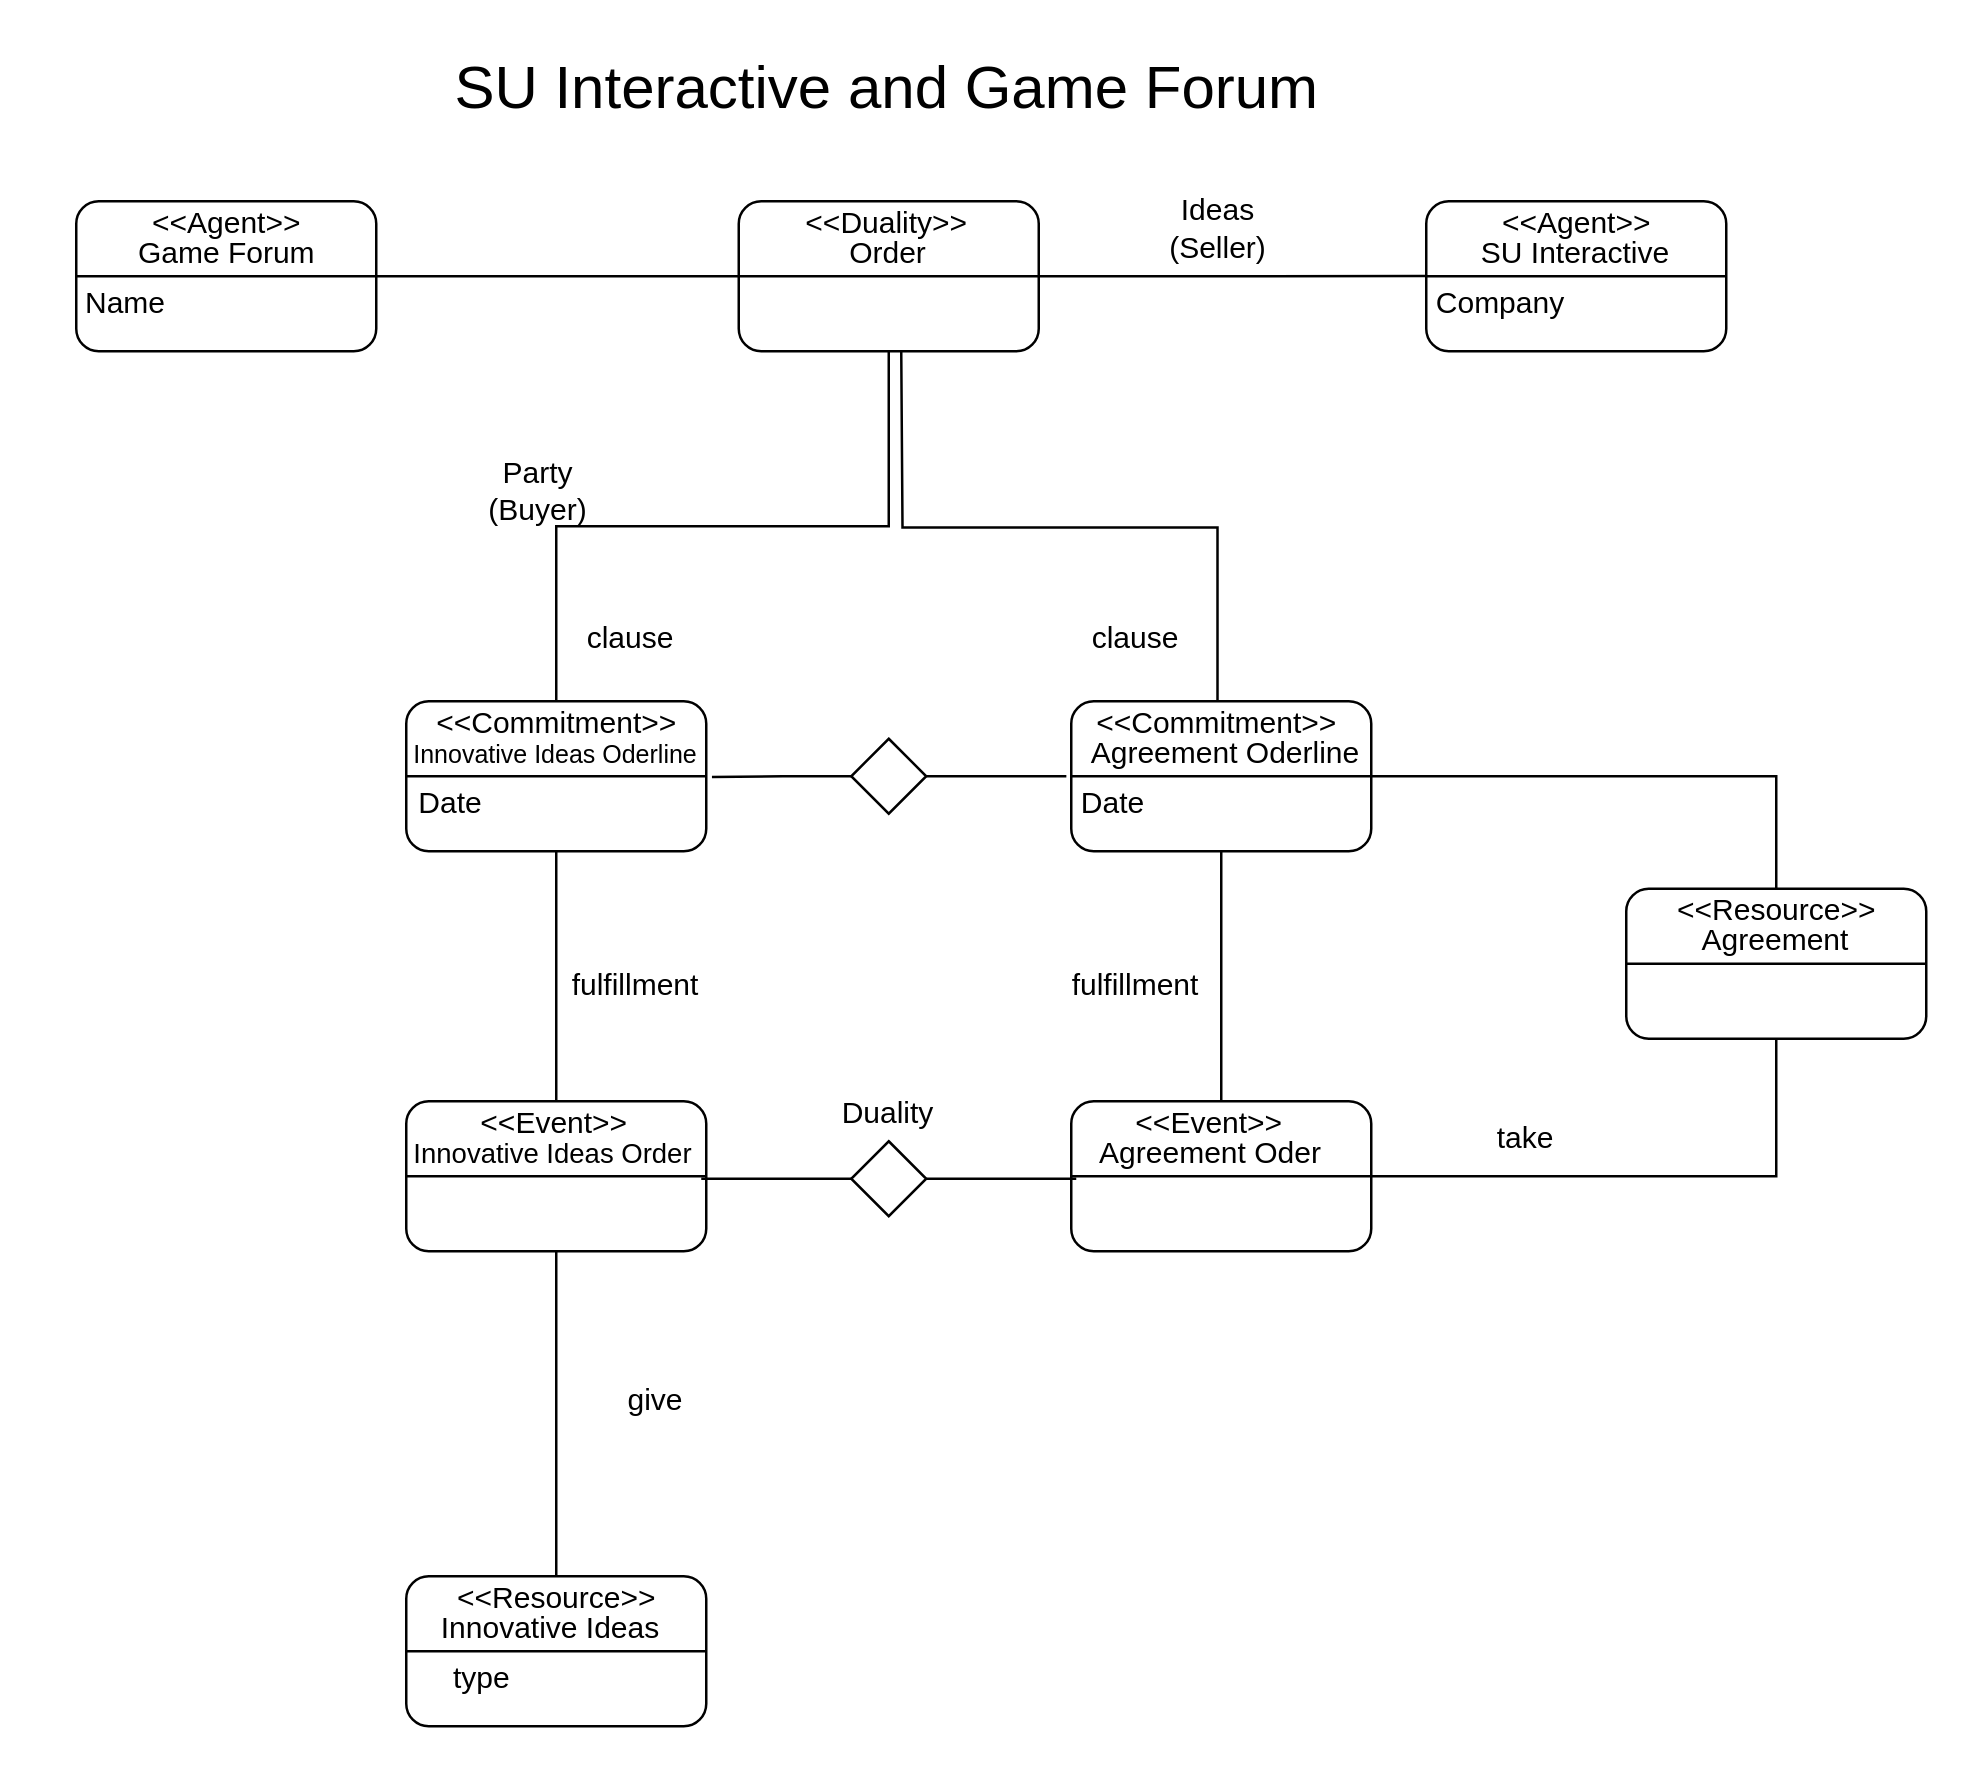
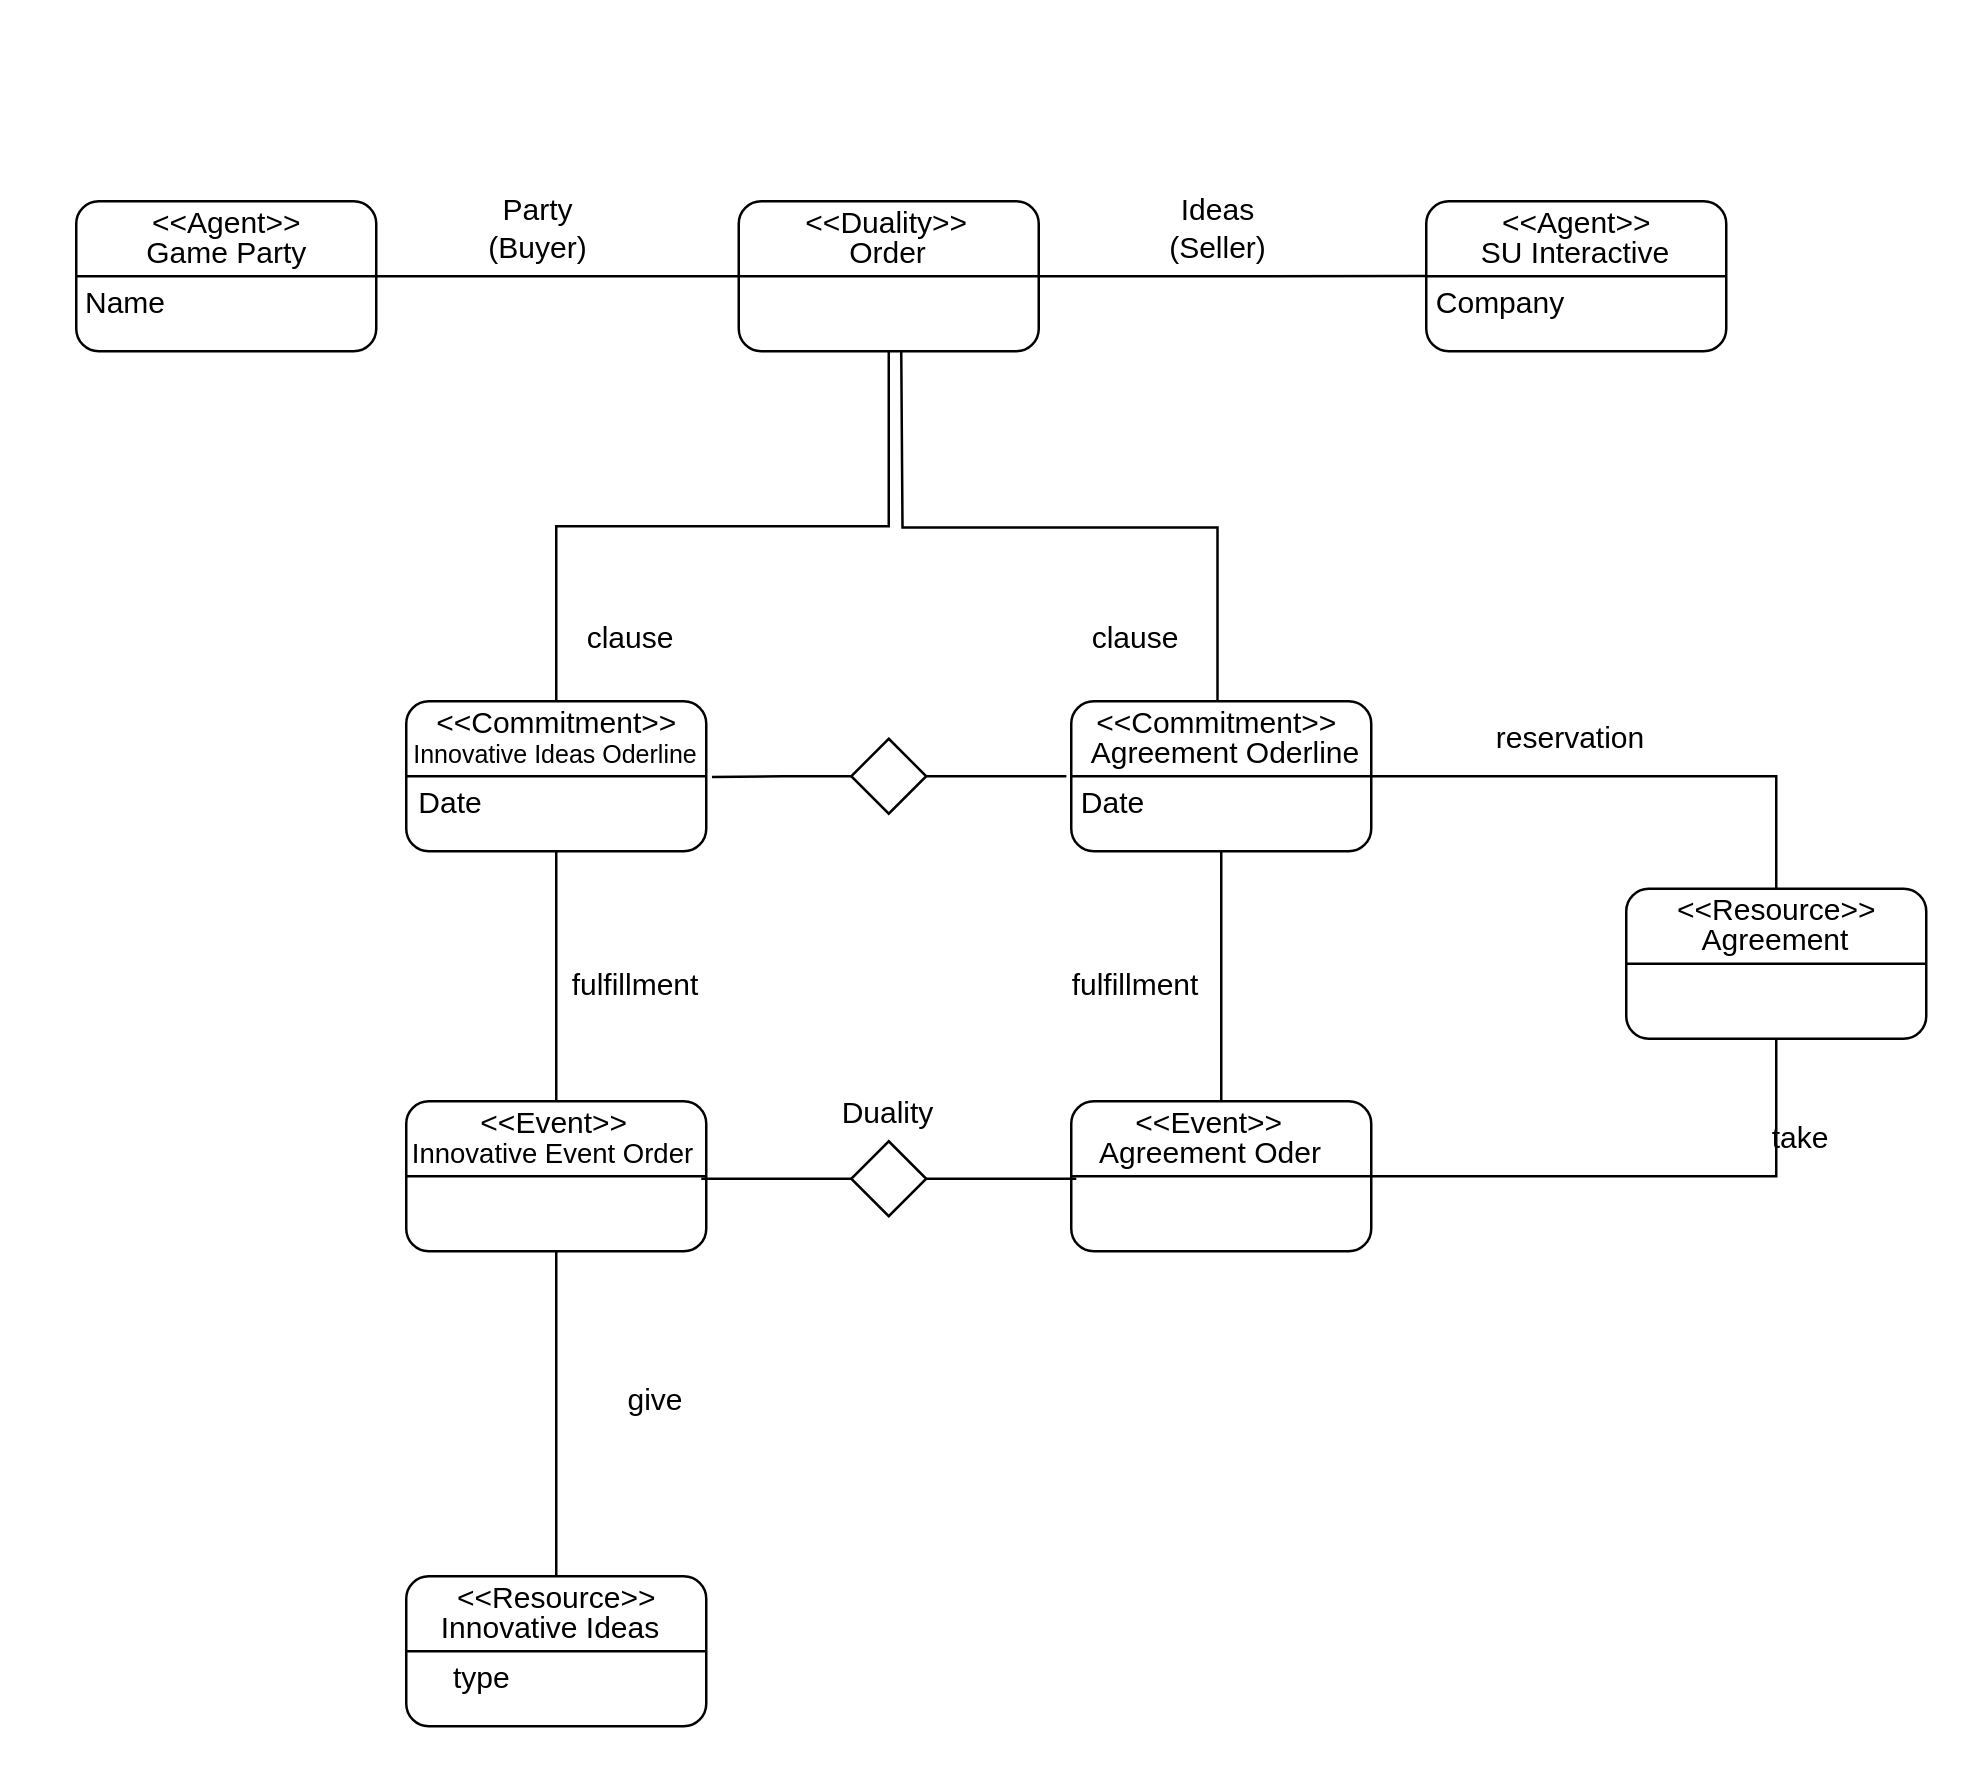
node "SU Interactive and Game Forum": removed
node "Game Forum": label "Game Forum" -> "Game Party"
node "Party (Buyer)": moved (539, 491) -> (539, 229)
node "reservation": added
node "take": moved (1526, 1139) -> (1801, 1139)
node "Innovative Ideas Order": label "Innovative Ideas Order" -> "Innovative Event Order"
